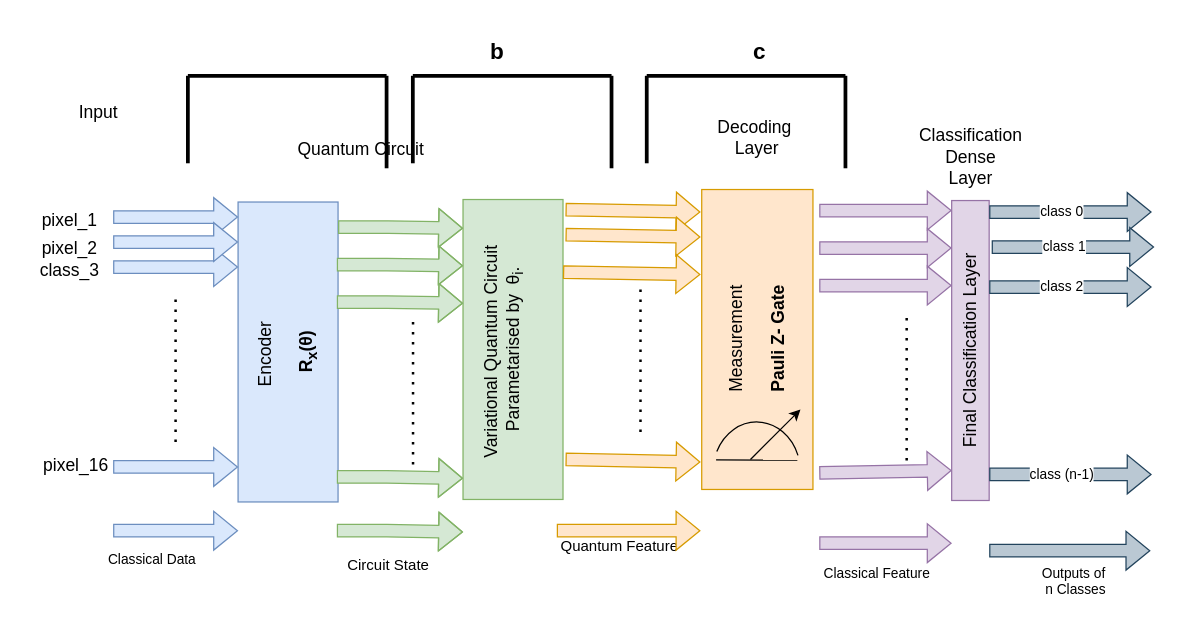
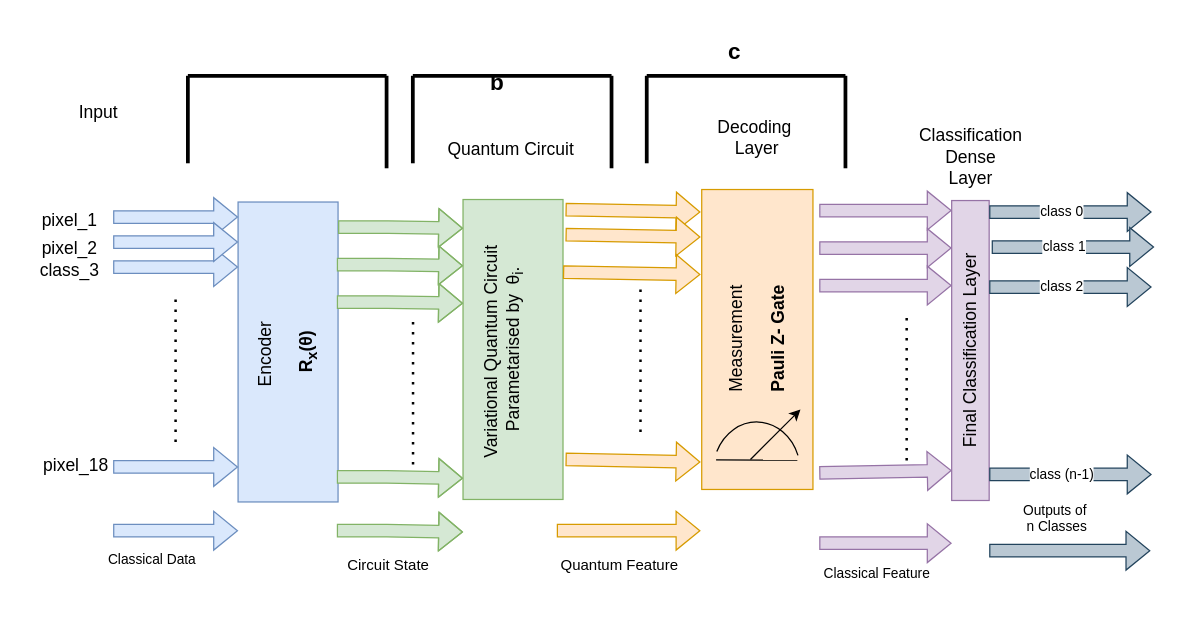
node "b": moved (497, 52) -> (497, 83)
node "c": moved (759, 52) -> (734, 52)
node "Quantum Circuit": moved (363, 149) -> (513, 149)
node "pixel_16": label "pixel_16" -> "pixel_18"
node "Quantum Feature": moved (619, 547) -> (619, 566)
node "Outputs of n Classes": moved (1076, 581) -> (1057, 518)
